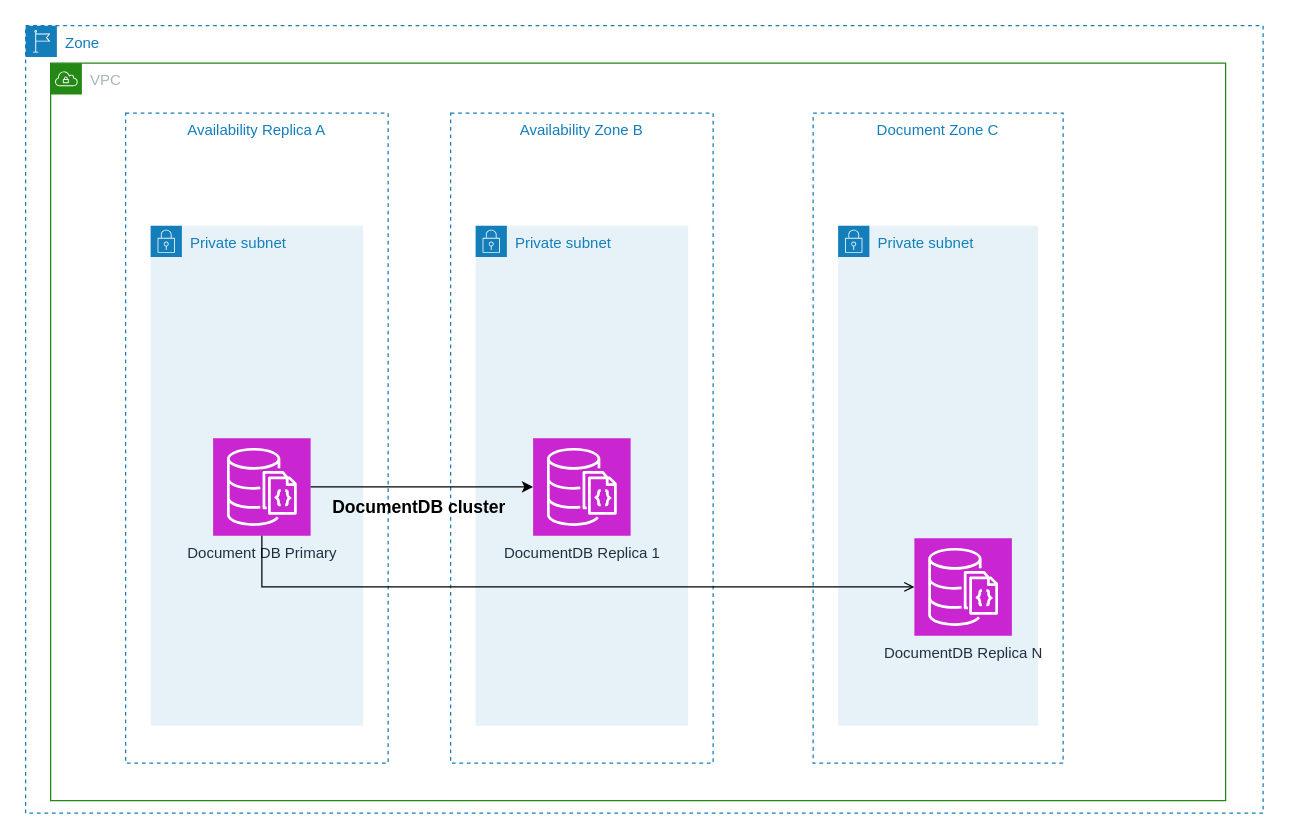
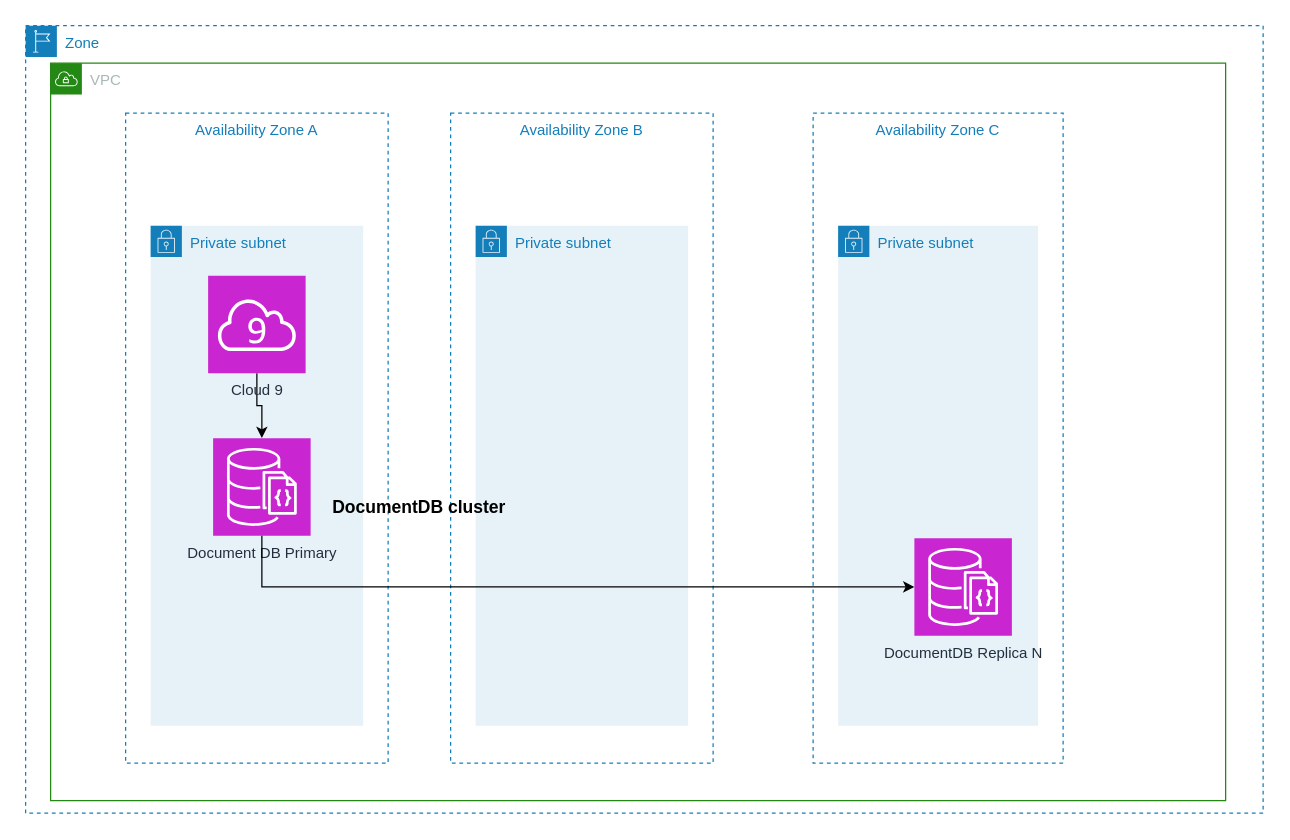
node "Availability Replica A": label "Availability Replica A" -> "Availability Zone A"
node "Document Zone C": label "Document Zone C" -> "Availability Zone C"
node "Cloud 9": added
edge "Cloud 9" -> "Document DB Primary": added
edge "Document DB Primary" -> "DocumentDB Replica 1": removed
node "DocumentDB Replica 1": removed
edge "Document DB Primary" -> "DocumentDB Replica N": arrowhead open -> classic
